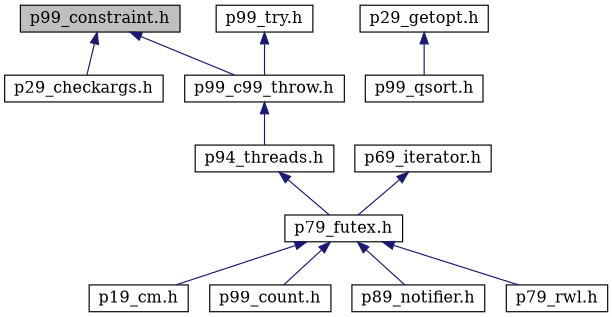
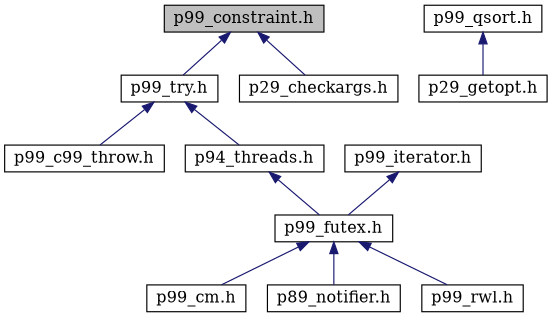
edge "p99_c99_throw.h" -> "p99_constraint.h": now "p99_try.h" -> "p99_constraint.h"
edge "p99_qsort.h" -> "p29_getopt.h": reversed
edge "p94_threads.h" -> "p99_c99_throw.h": now "p94_threads.h" -> "p99_try.h"
node "p69_iterator.h": label "p69_iterator.h" -> "p99_iterator.h"
node "p79_futex.h": label "p79_futex.h" -> "p99_futex.h"
node "p19_cm.h": label "p19_cm.h" -> "p99_cm.h"
node "p99_count.h": removed
node "p79_rwl.h": label "p79_rwl.h" -> "p99_rwl.h"
